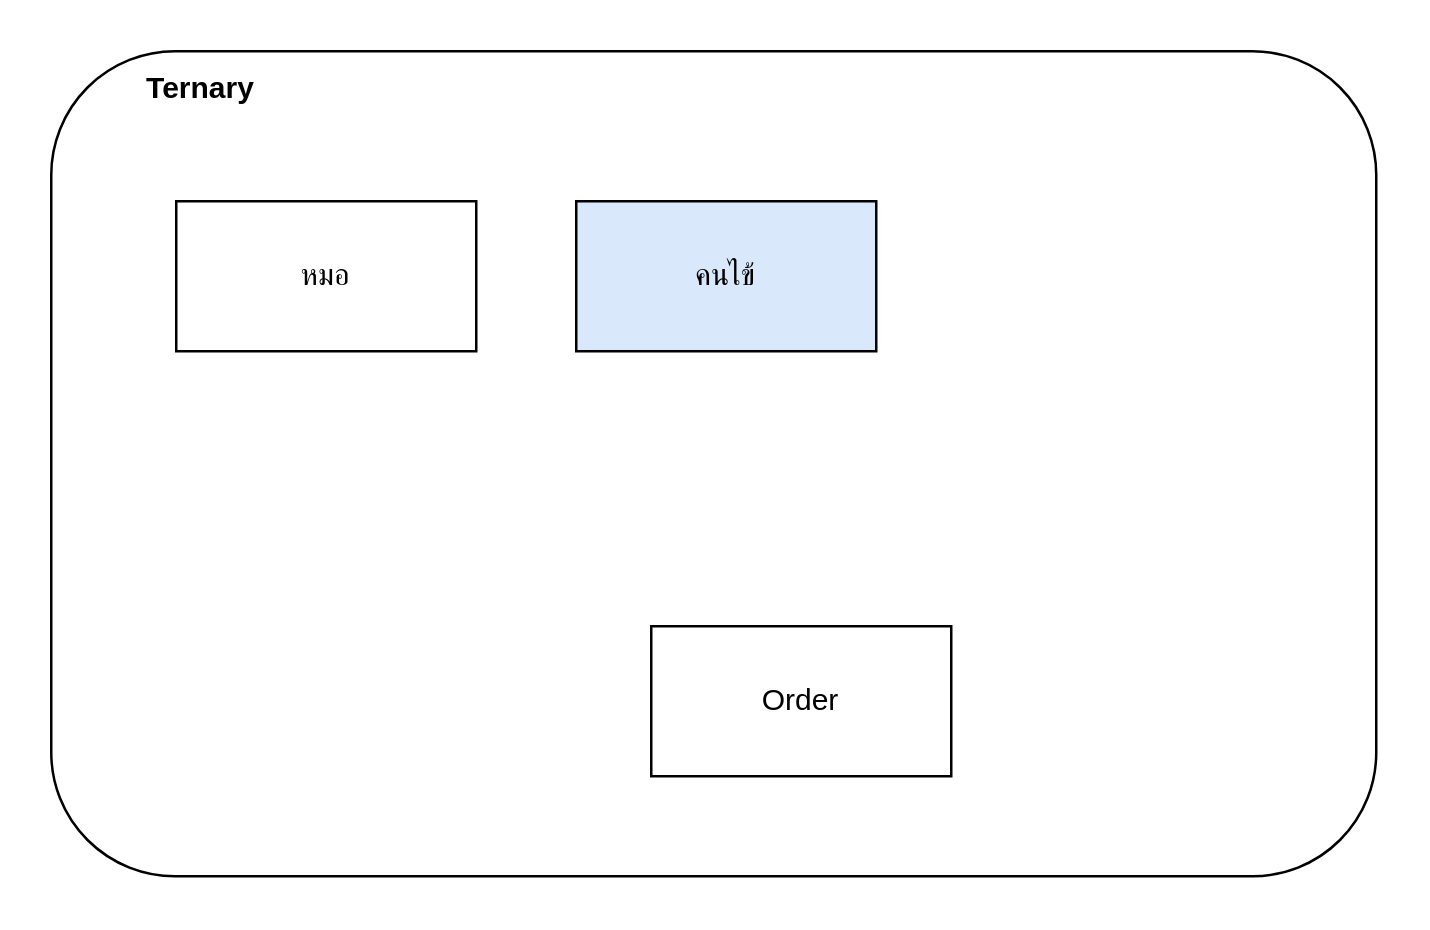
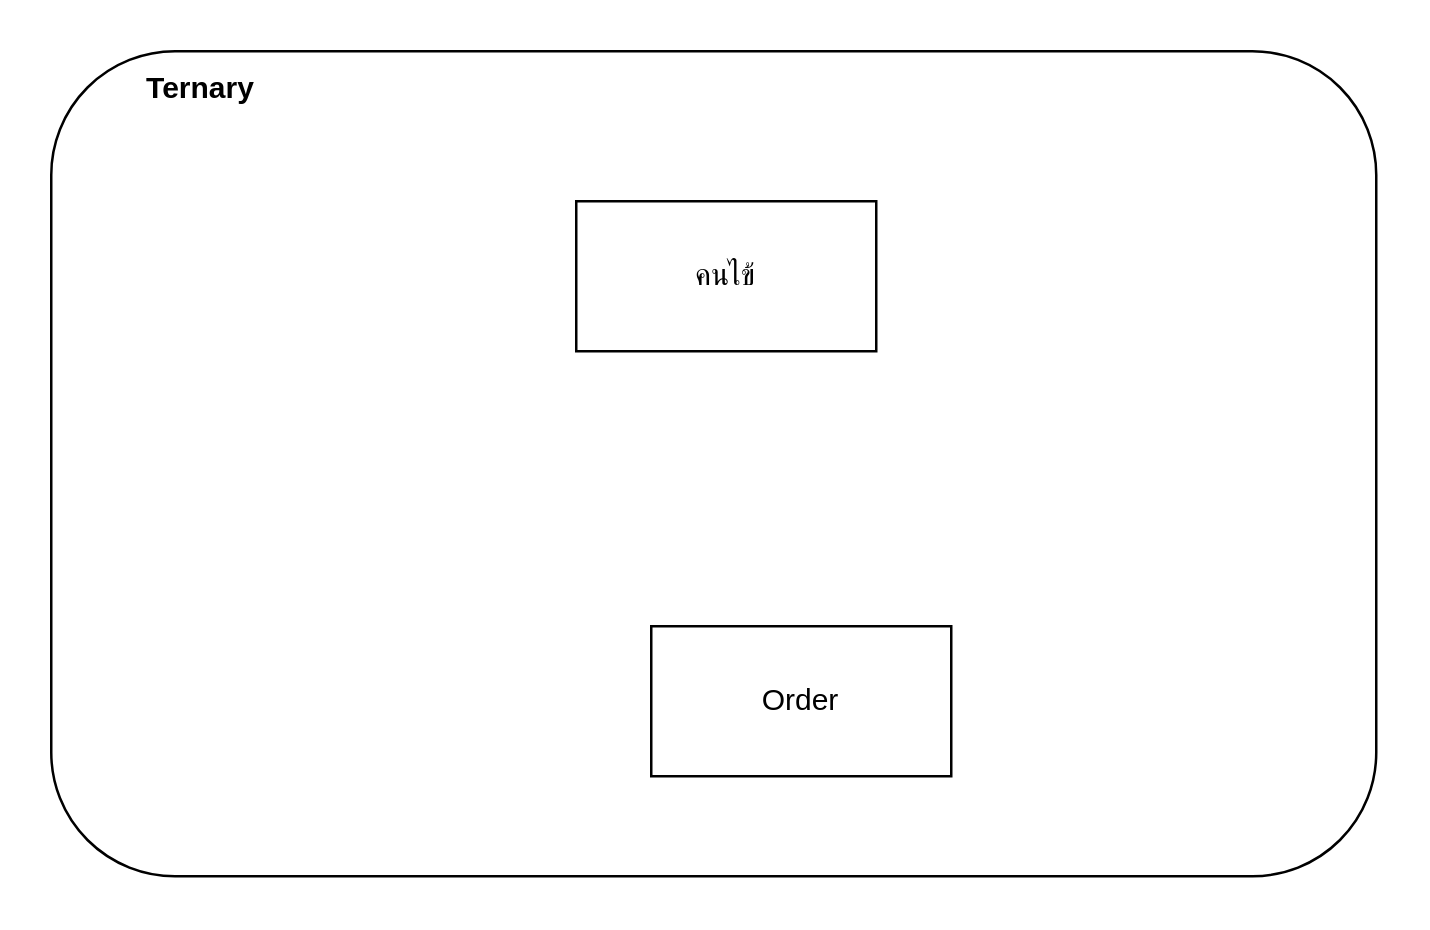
node "หมอ": removed
node "คนไข้": fillcolor #dae8fc -> #ffffff
